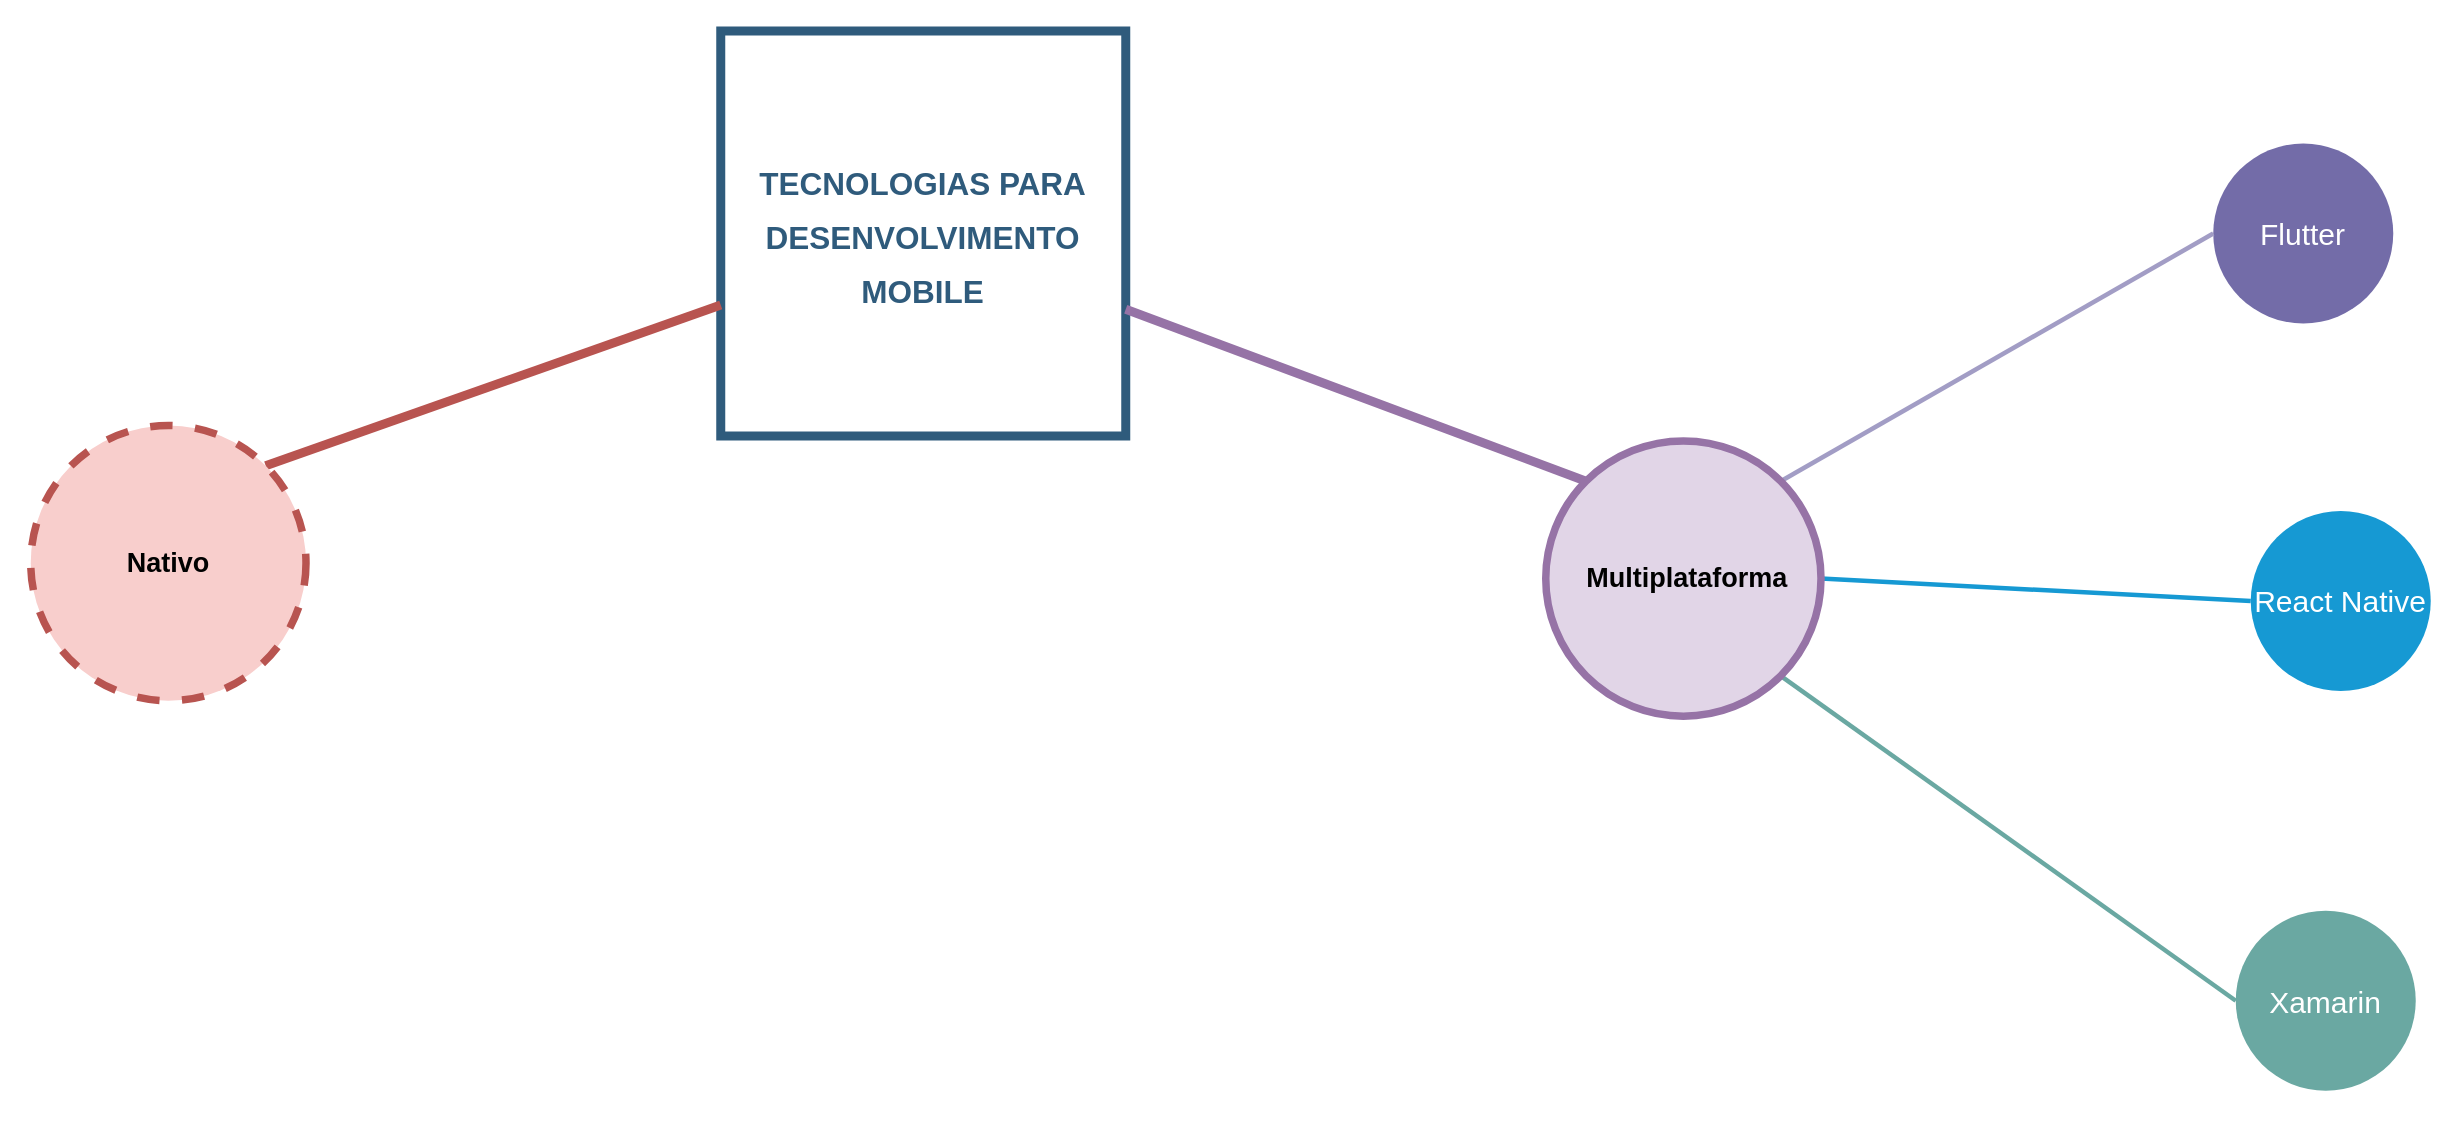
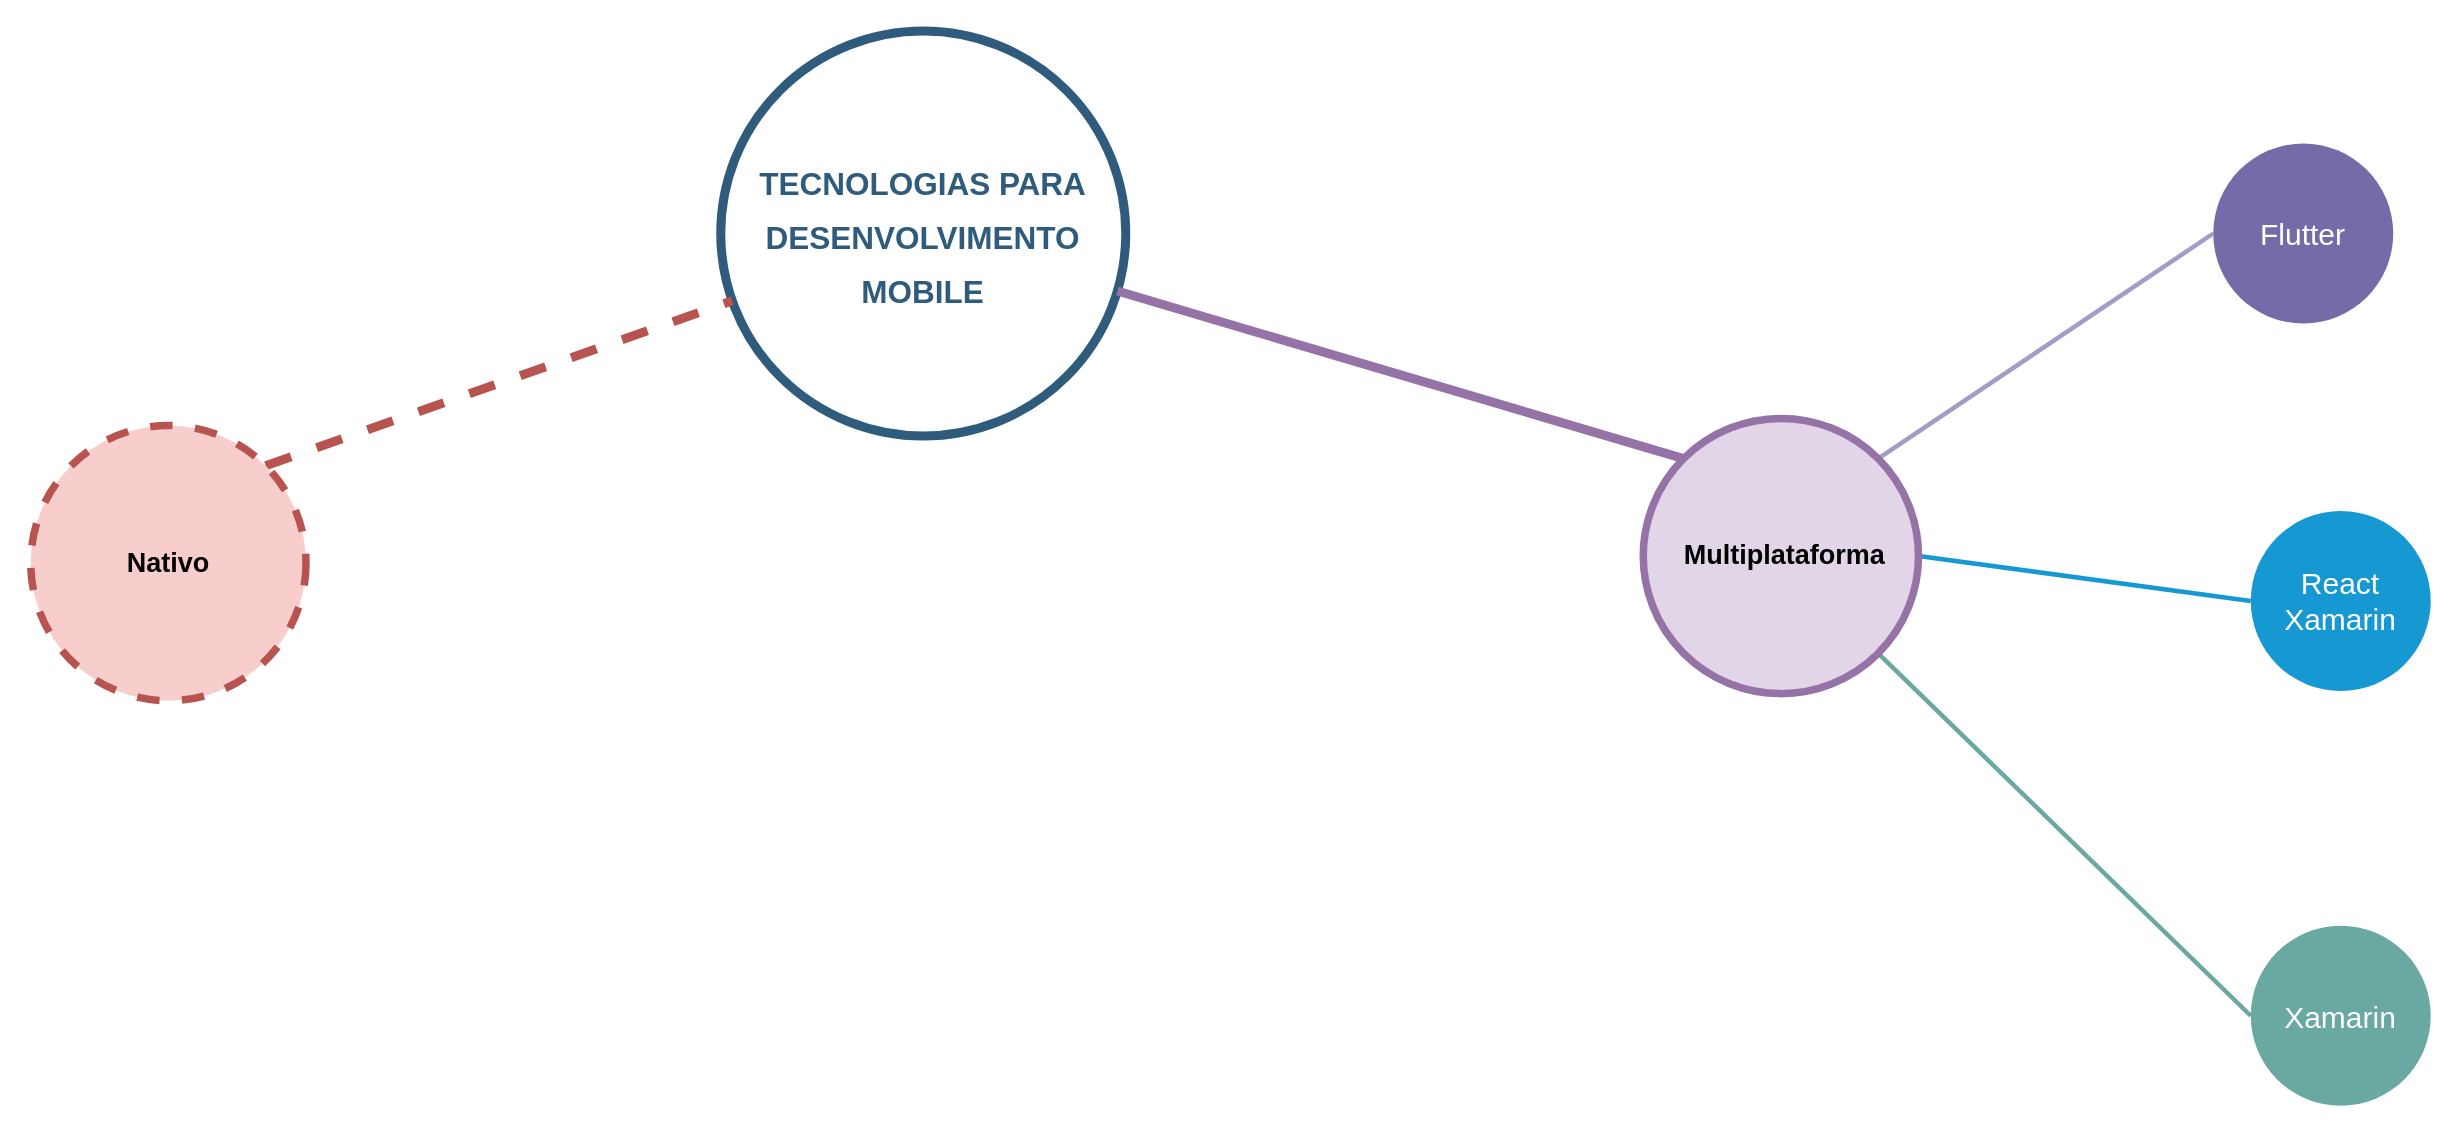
node "TECNOLOGIAS PARA DESENVOLVIMENTO MOBILE": shape rectangle -> ellipse
edge "TECNOLOGIAS PARA DESENVOLVIMENTO MOBILE" -- "Nativo": style solid -> dashed
node "Multiplataforma": moved (1683, 578) -> (1781, 556)
node "React Native": label "React Native" -> "React Xamarin"
node "Xamarin": moved (2326, 1001) -> (2341, 1016)
